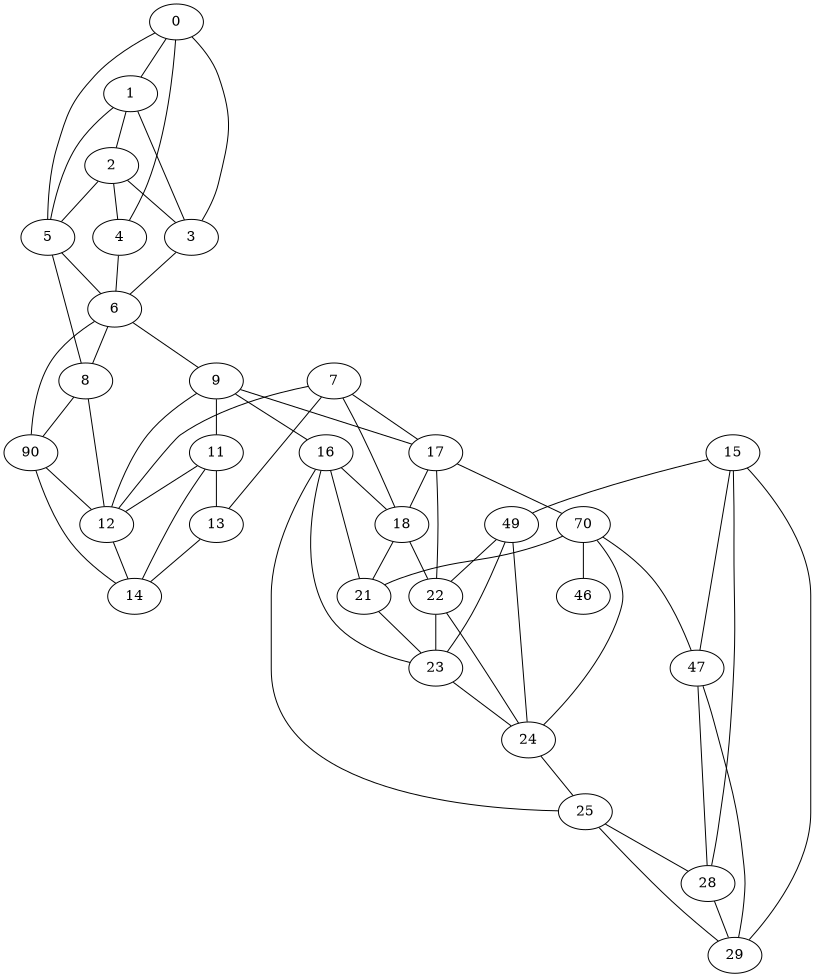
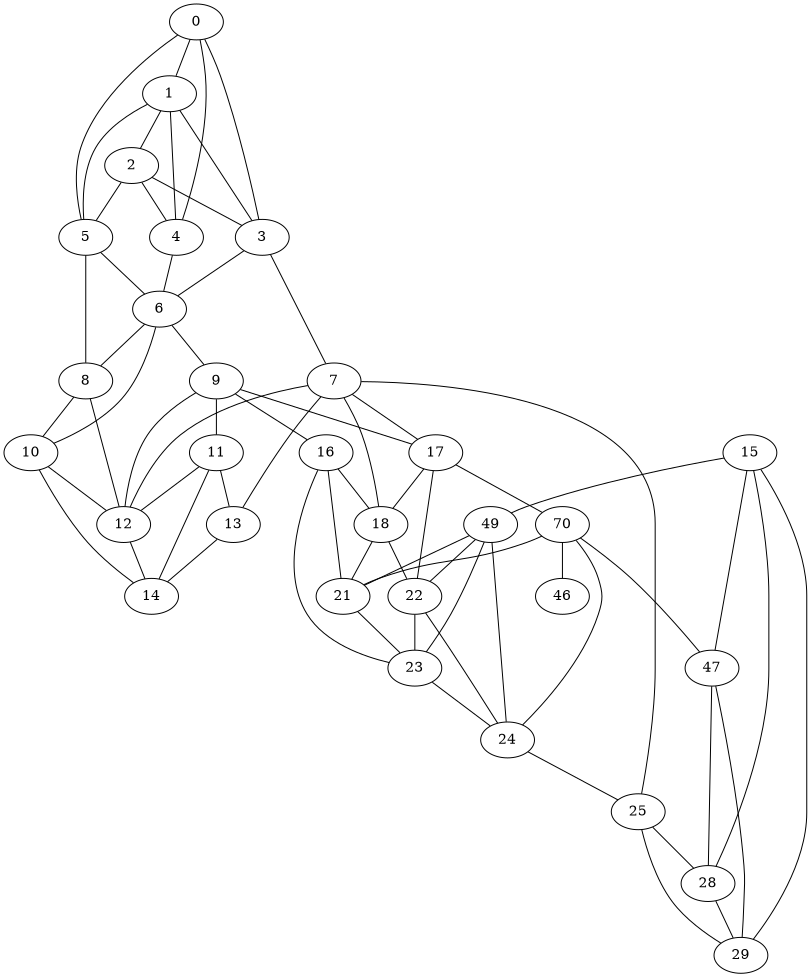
edge "1" -- "4": added
edge "3" -- "7": added
node "90": label "90" -> "10"
edge "49" -- "21": added
edge "16" -- "25": now "7" -- "25"
